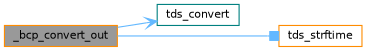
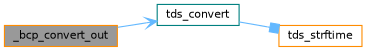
edge "_bcp_convert_out" -> "tds_strftime": now "tds_convert" -> "tds_strftime"
